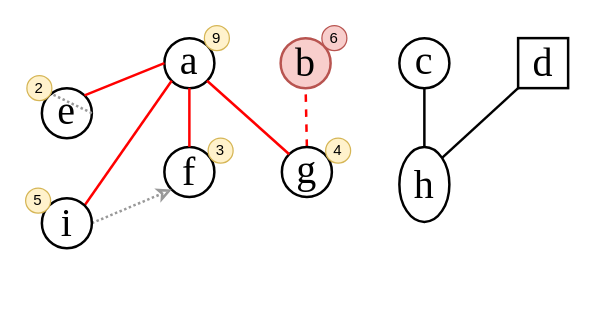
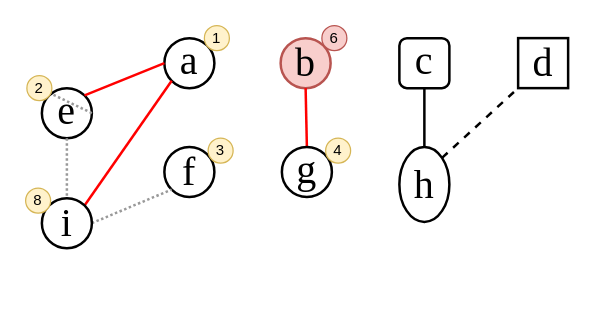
node "9": label "9" -> "1"
node "c": shape ellipse -> rounded rectangle
edge "b" -- "g": style dashed -> solid
edge "a" -- "f": removed
edge "a" -- "g": removed
edge "d" -- "h": style solid -> dashed
edge "e" -- "i": added
edge "i" -> "f": arrowhead classic -> none
node "5": label "5" -> "8"
